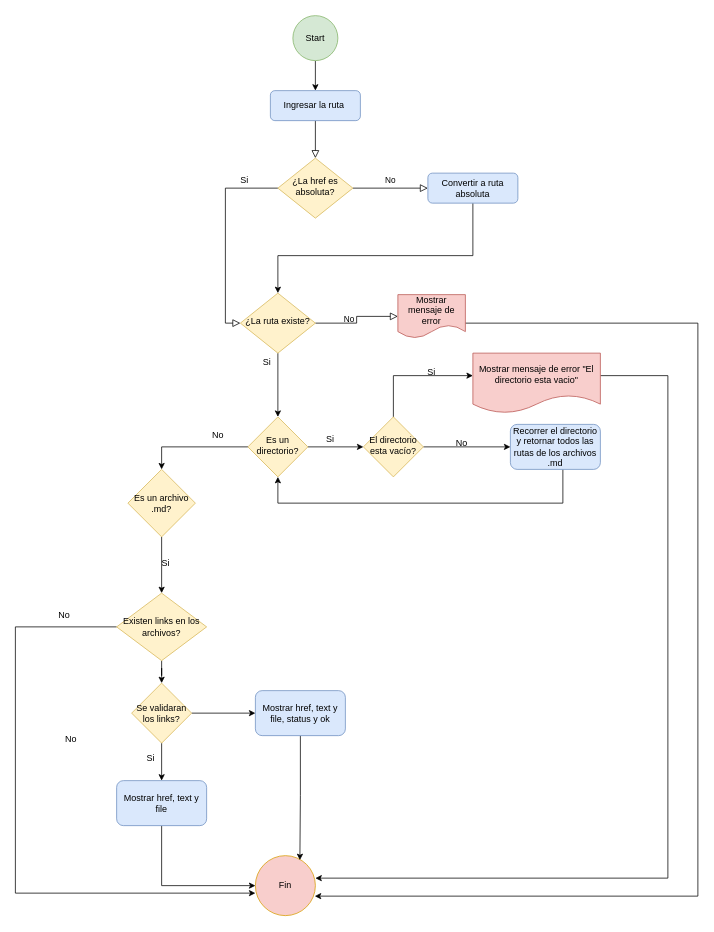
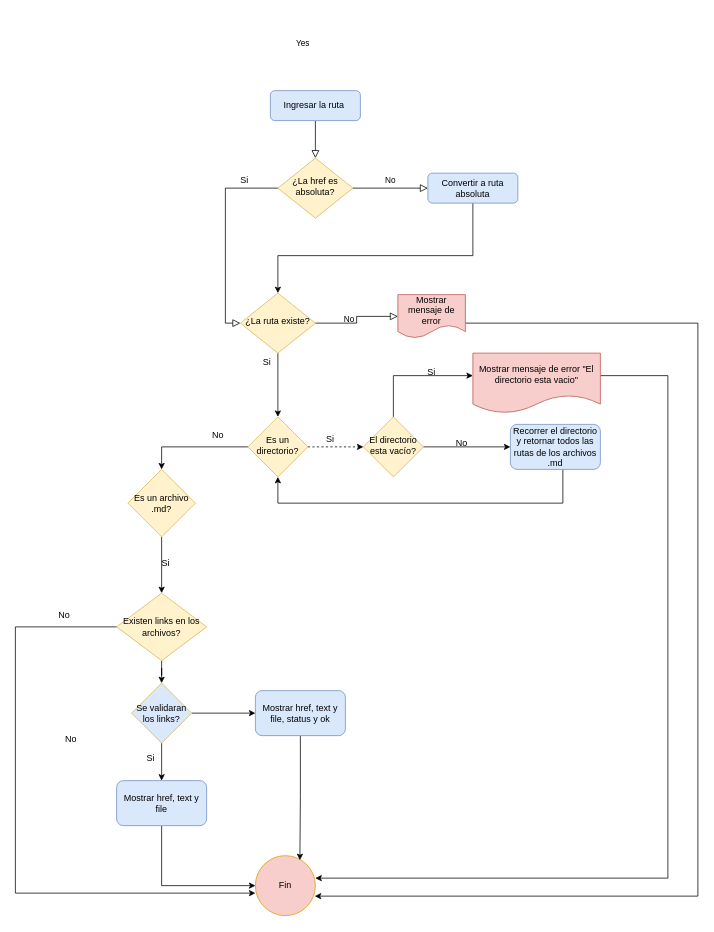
node "Start": removed
edge "Start" -> "Ingresar la ruta": removed
edge "Es un directorio?" -> "El directorio esta vacío?": style solid -> dashed
node "Se validaran los links?": fillcolor #fff2cc -> #dae8fc
